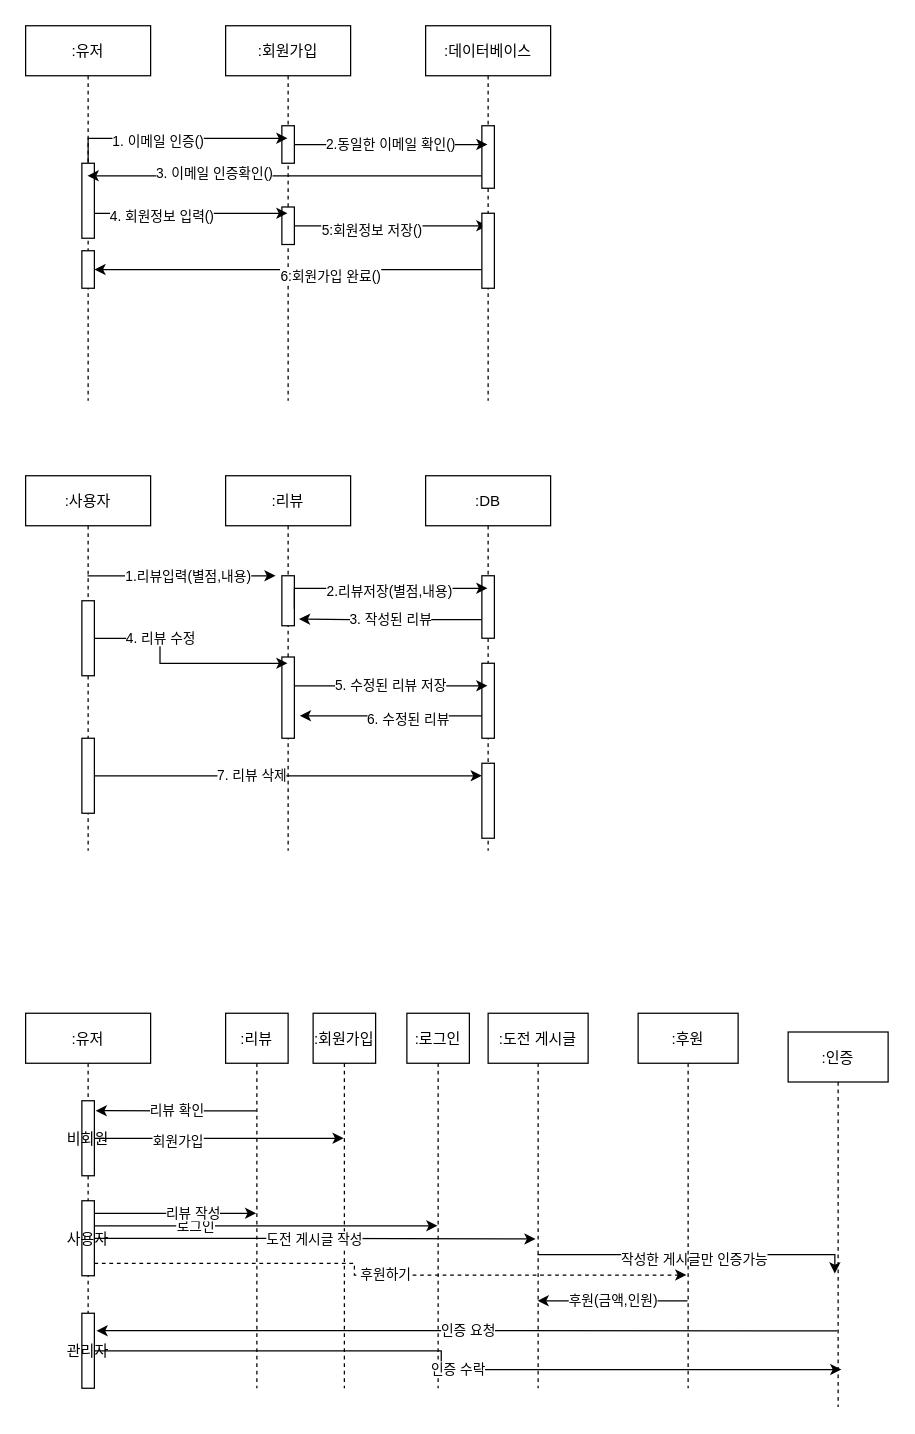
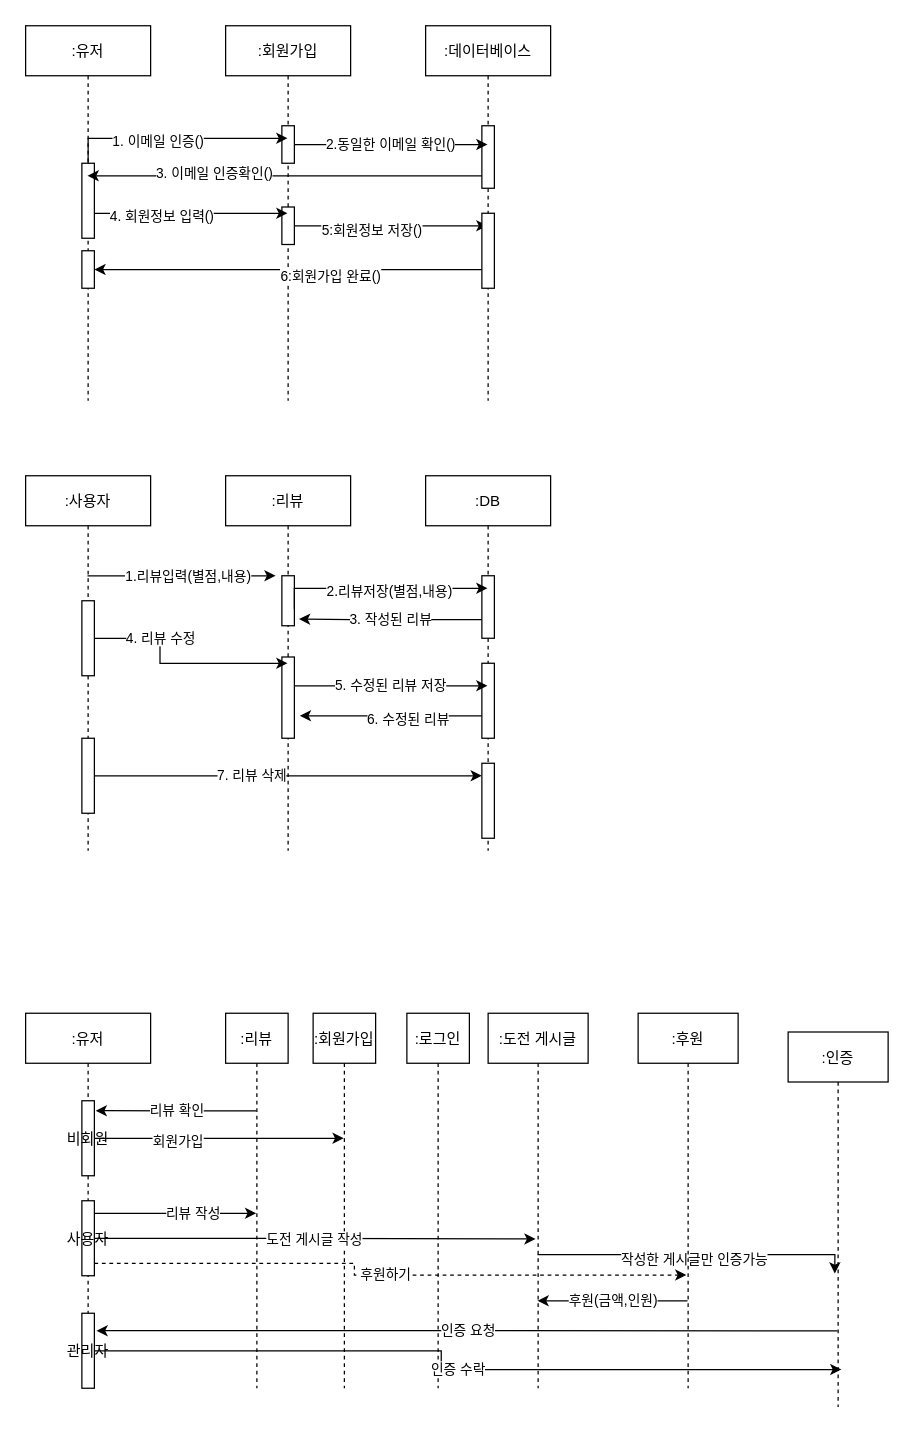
edge "사용자" -> ":로그인": removed, label "로그인"
